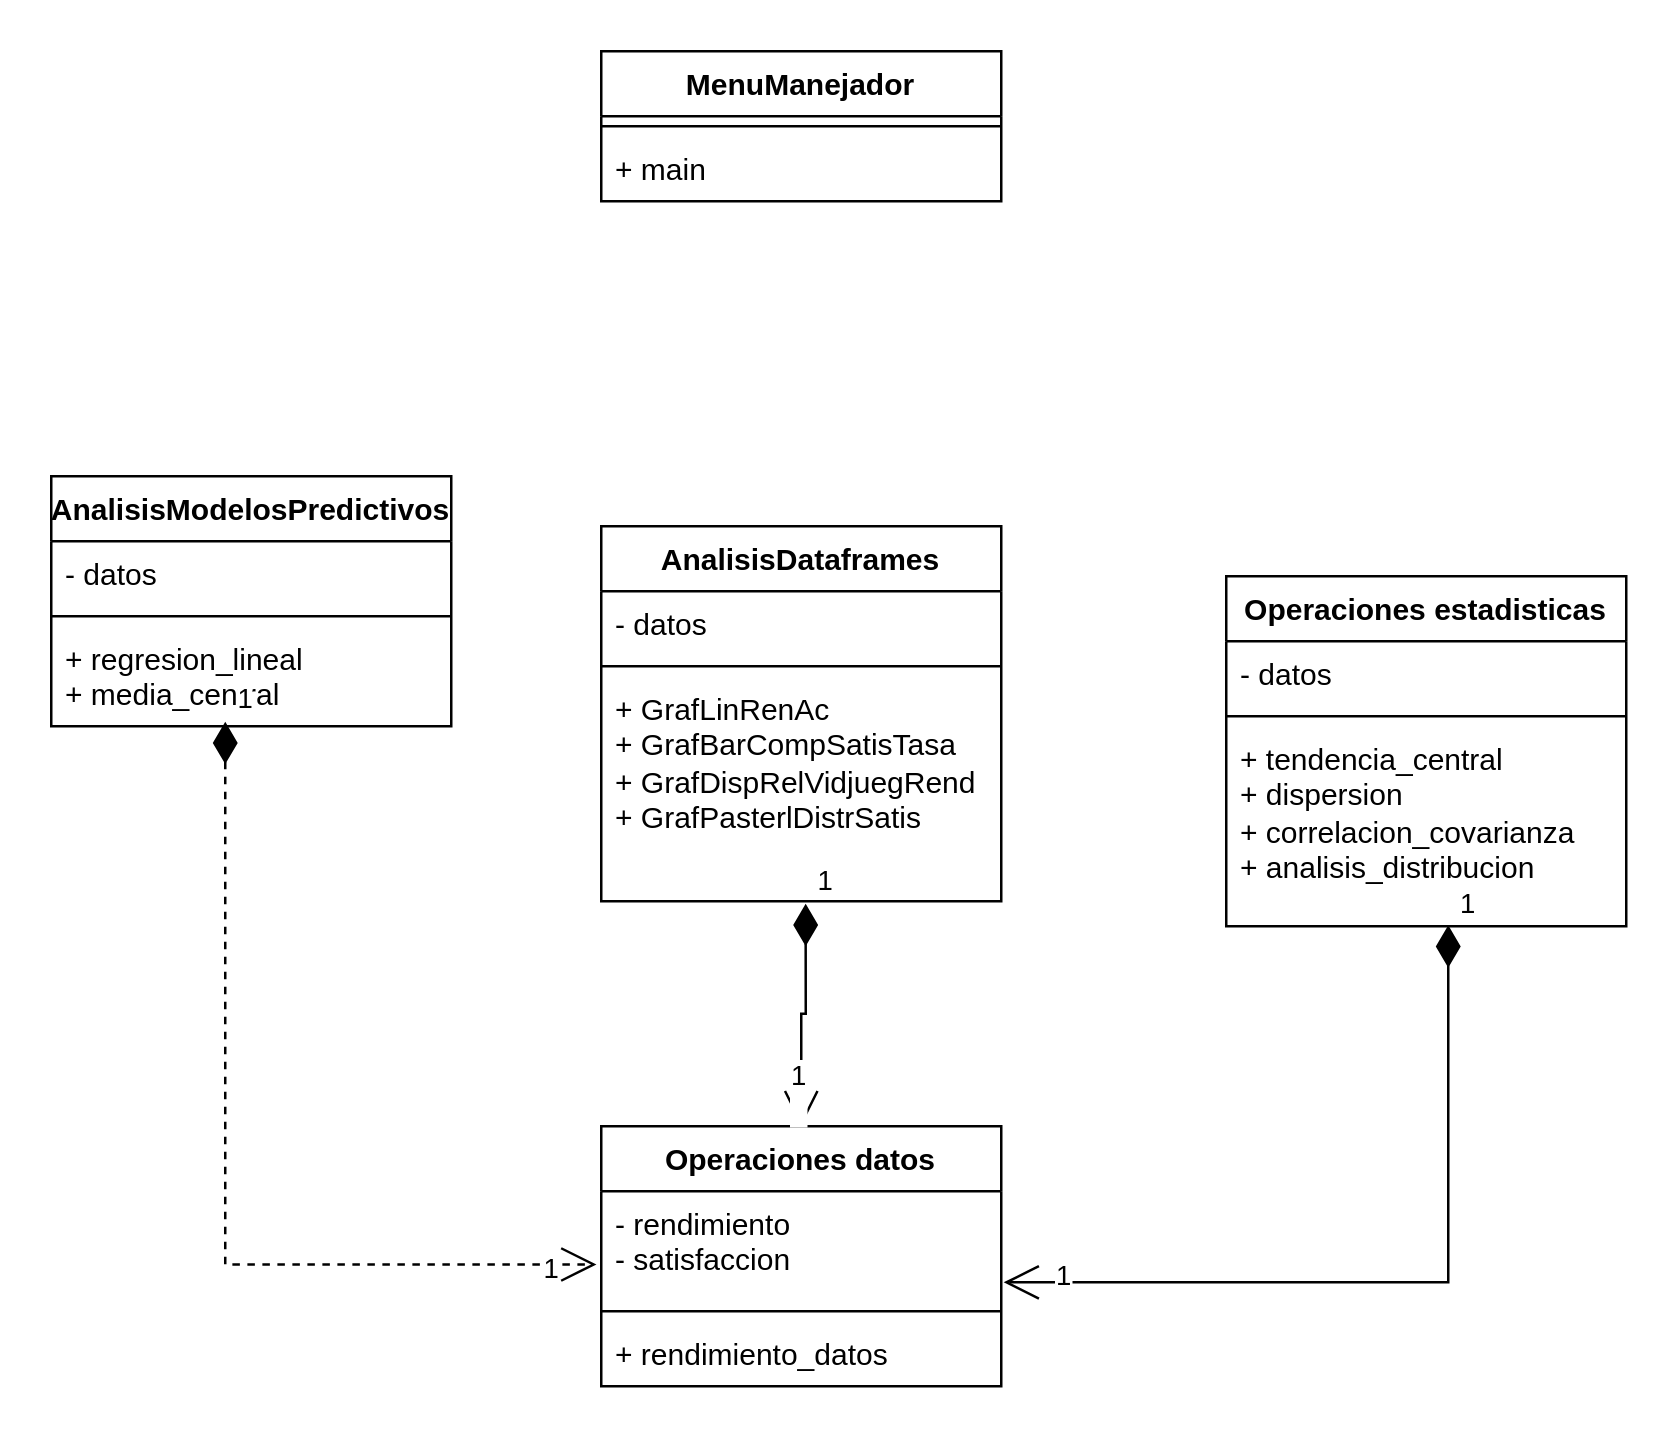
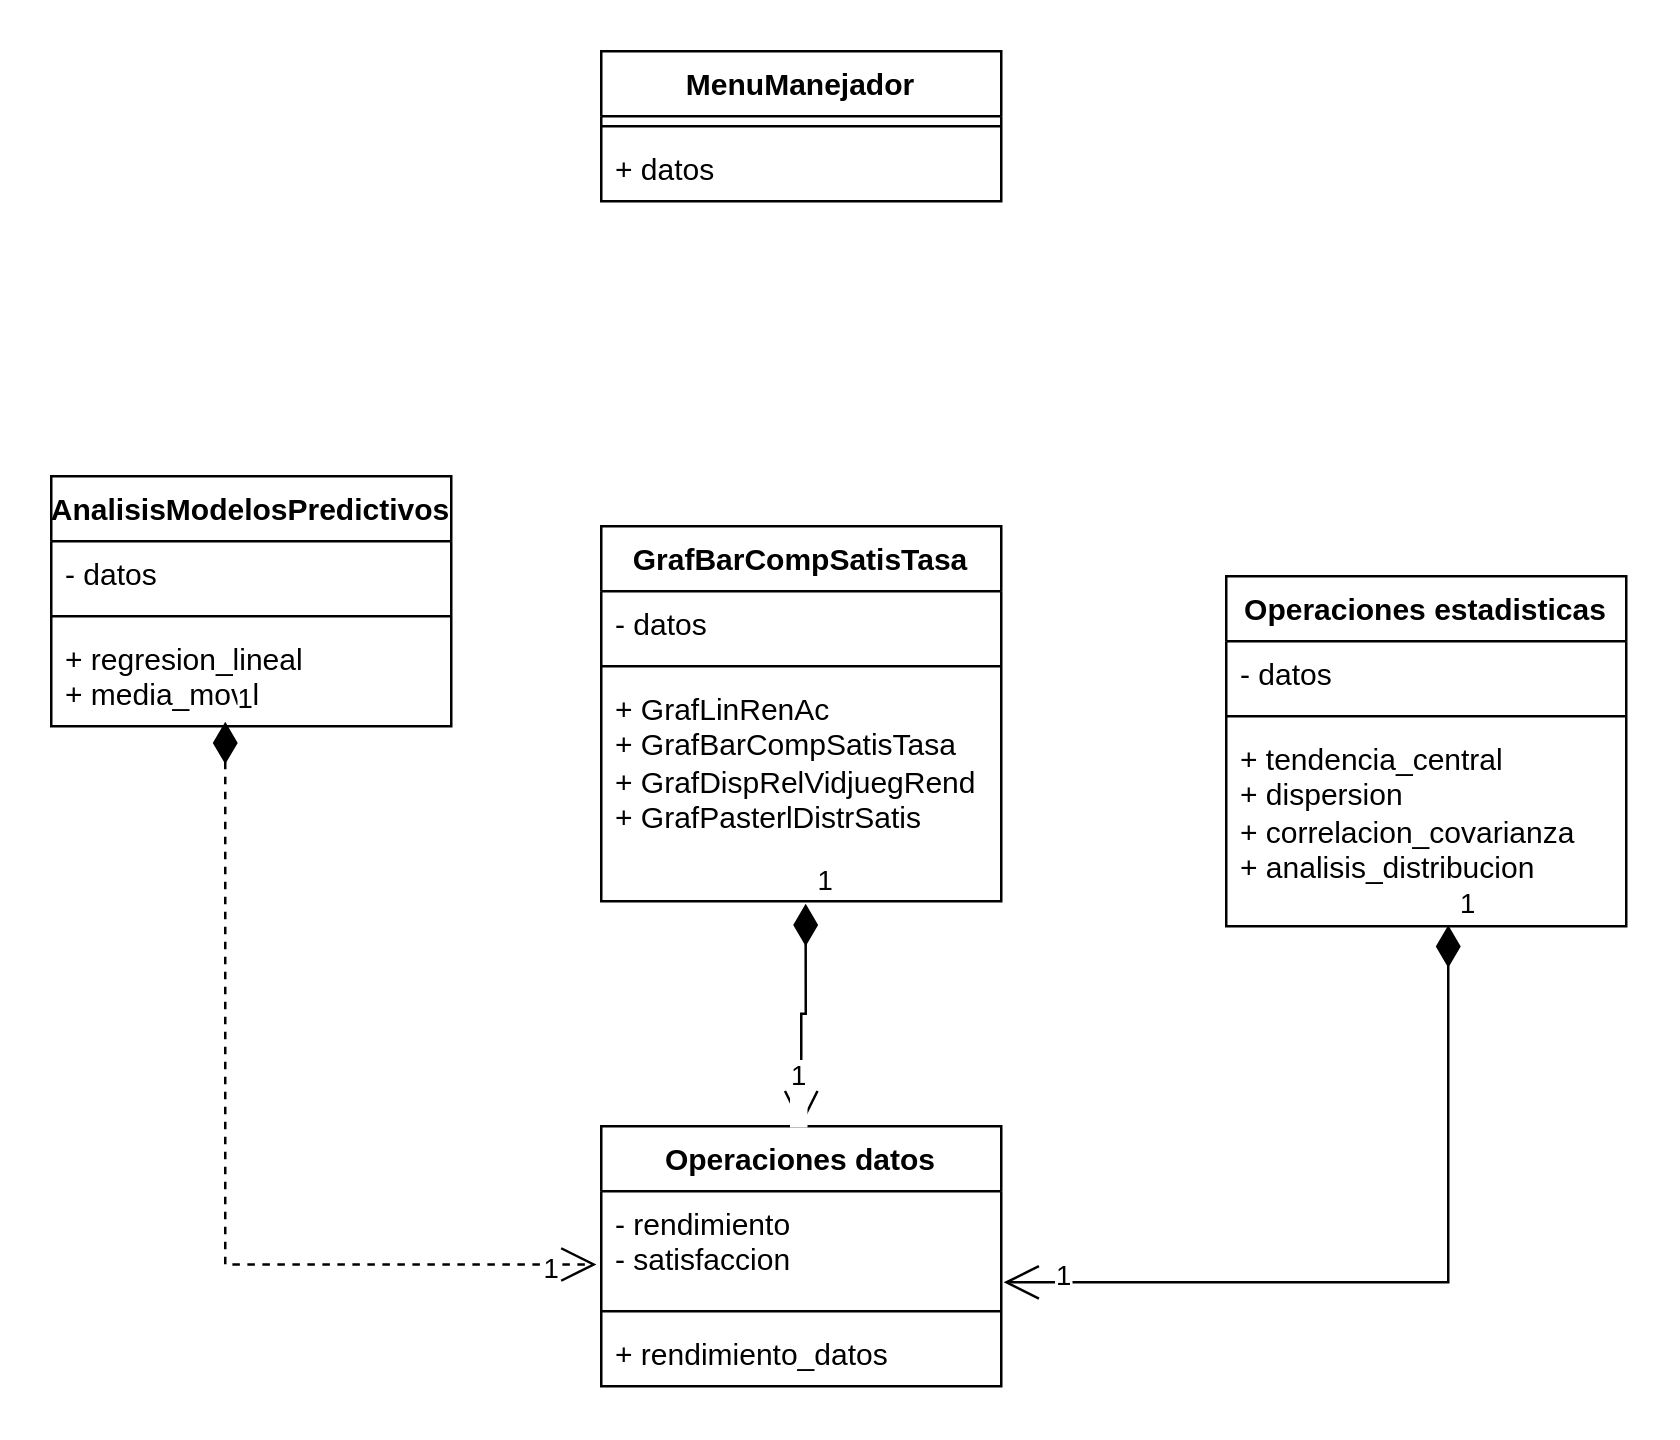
node "+ main": label "+ main" -> "+ datos"
node "AnalisisDataframes": label "AnalisisDataframes" -> "GrafBarCompSatisTasa"
node "+ regresion_lineal + media_central": label "+ regresion_lineal + media_central" -> "+ regresion_lineal + media_movil"
